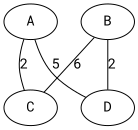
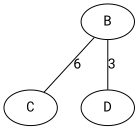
node "A": removed
edge "B" -- "D": label "2" -> "3"
